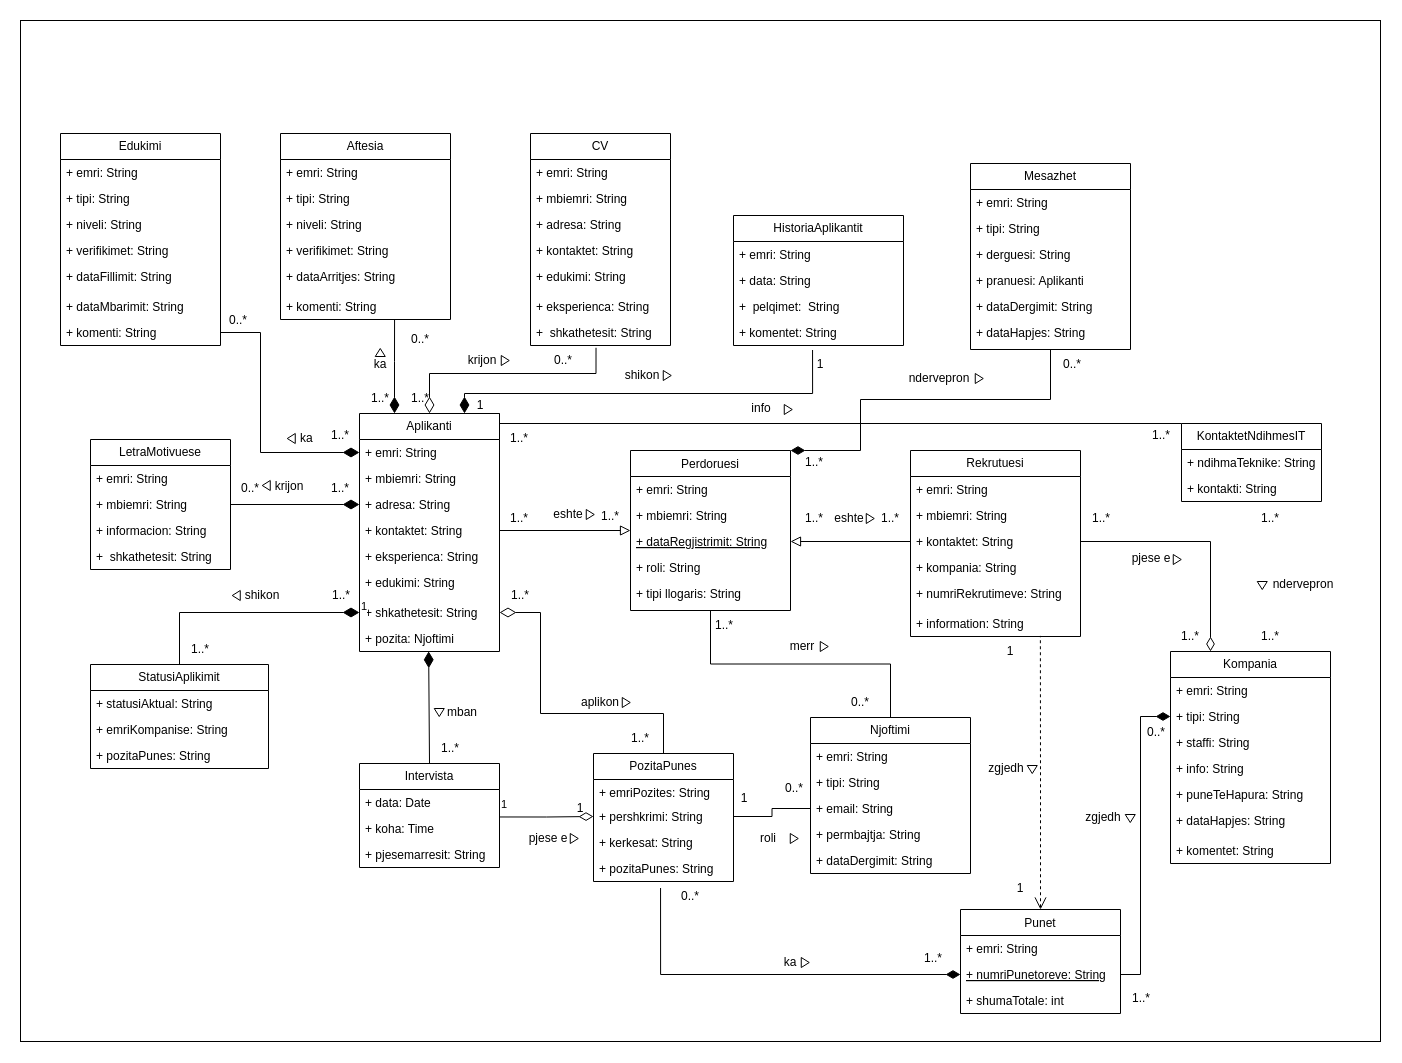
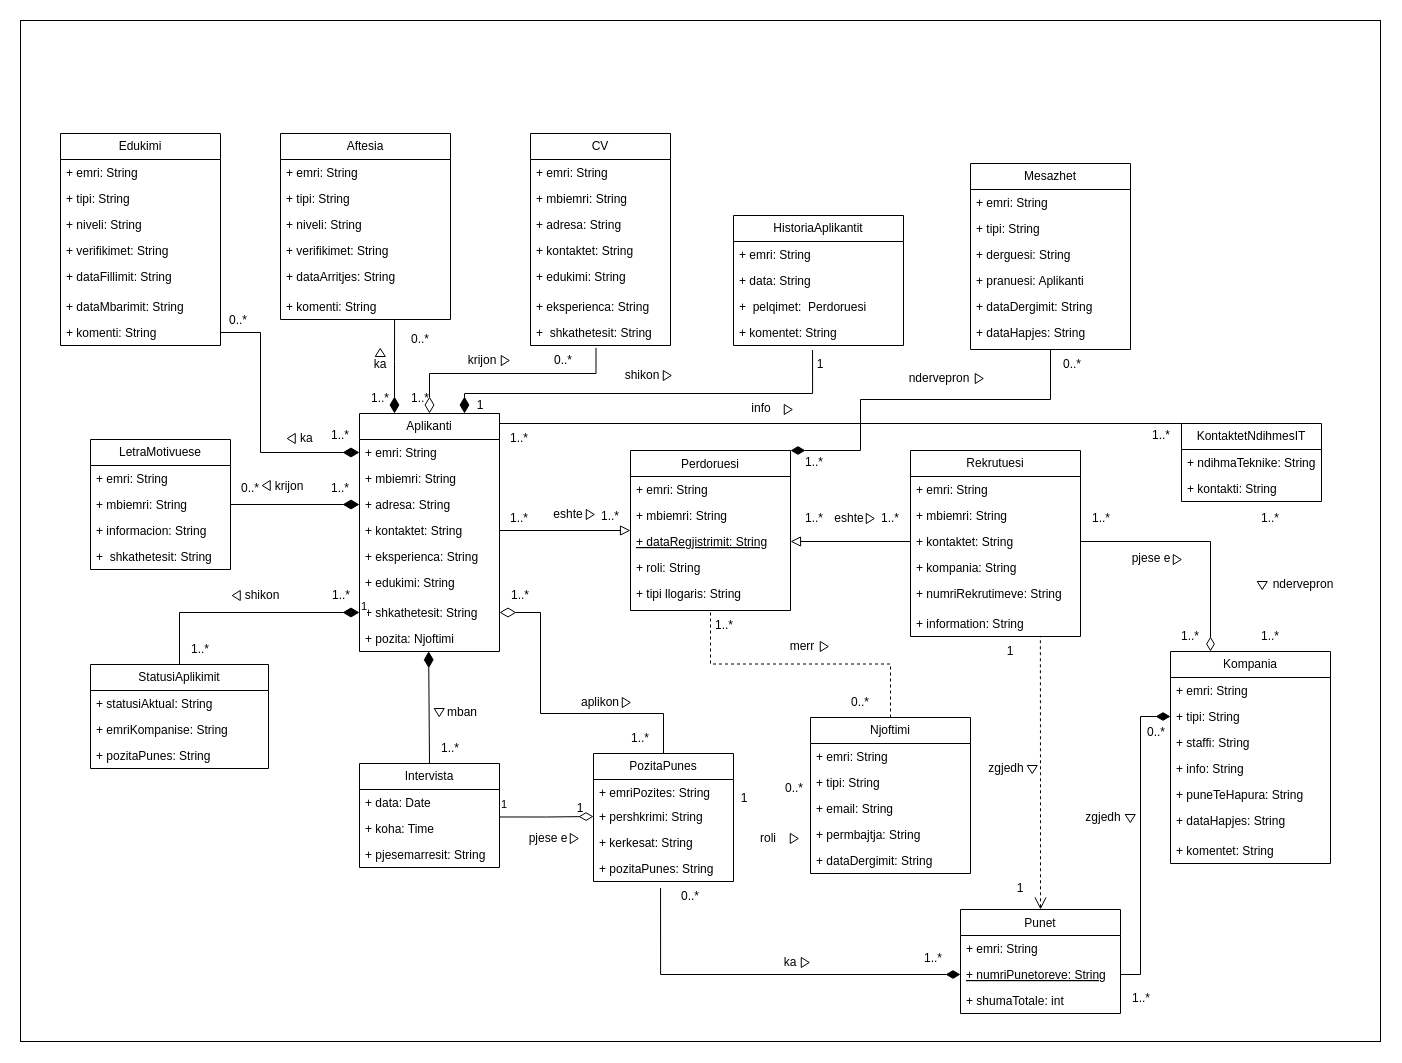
node "+ pelqimet: String": label "+ pelqimet: String" -> "+ pelqimet: Perdoruesi"
edge "Perdoruesi" -- "Njoftimi": style solid -> dashed
edge "+ email: String" -- "+ pershkrimi: String": removed
